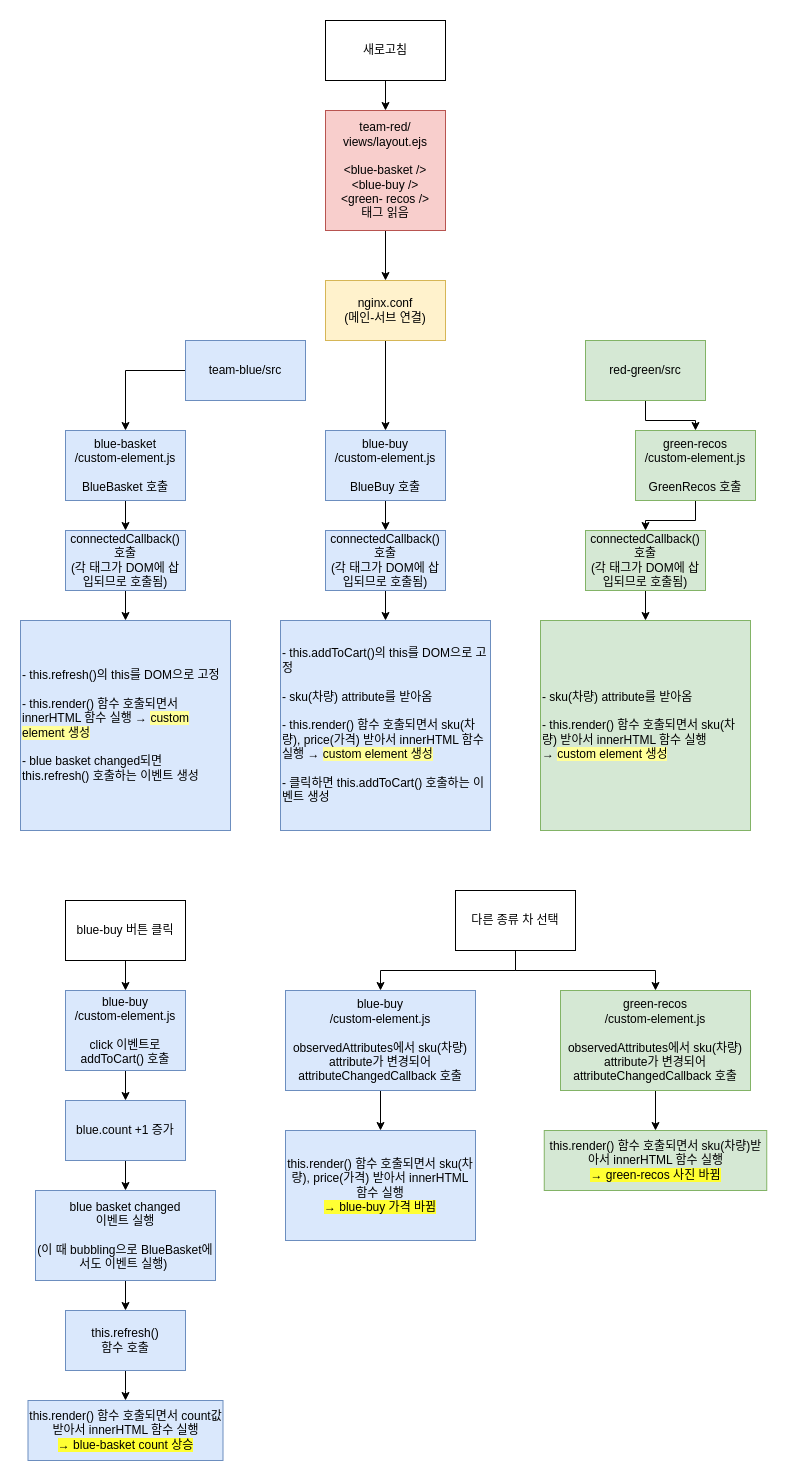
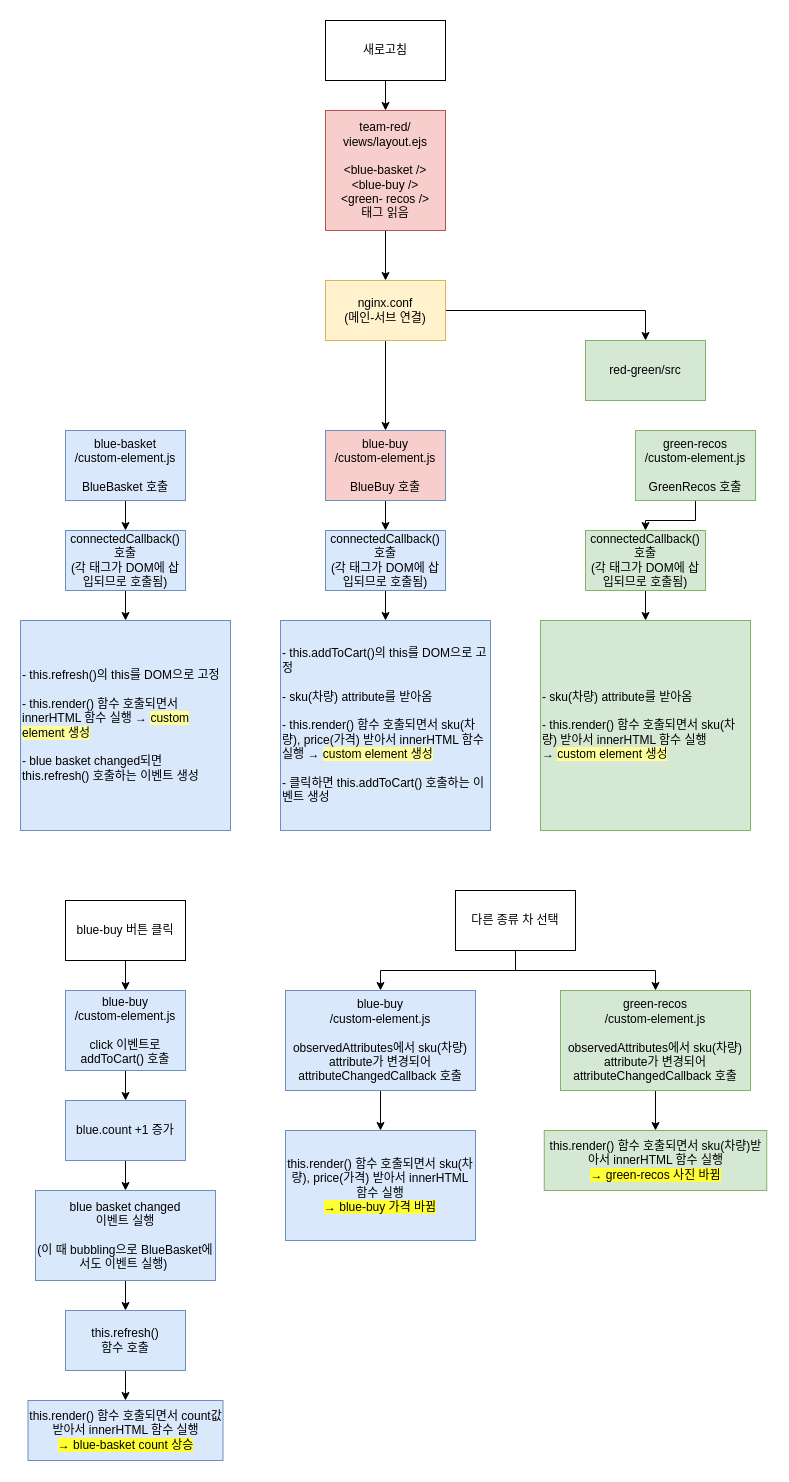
edge "nginx.conf (메인-서브 연결)" -> "red-green/src": added
edge "team-blue/src" -> "blue-basket /custom-element.js BlueBasket 호출": removed
node "team-blue/src": removed
edge "red-green/src" -> "green-recos /custom-element.js GreenRecos 호출": removed
node "blue-buy /custom-element.js BlueBuy 호출": fillcolor #dae8fc -> #f8cecc
